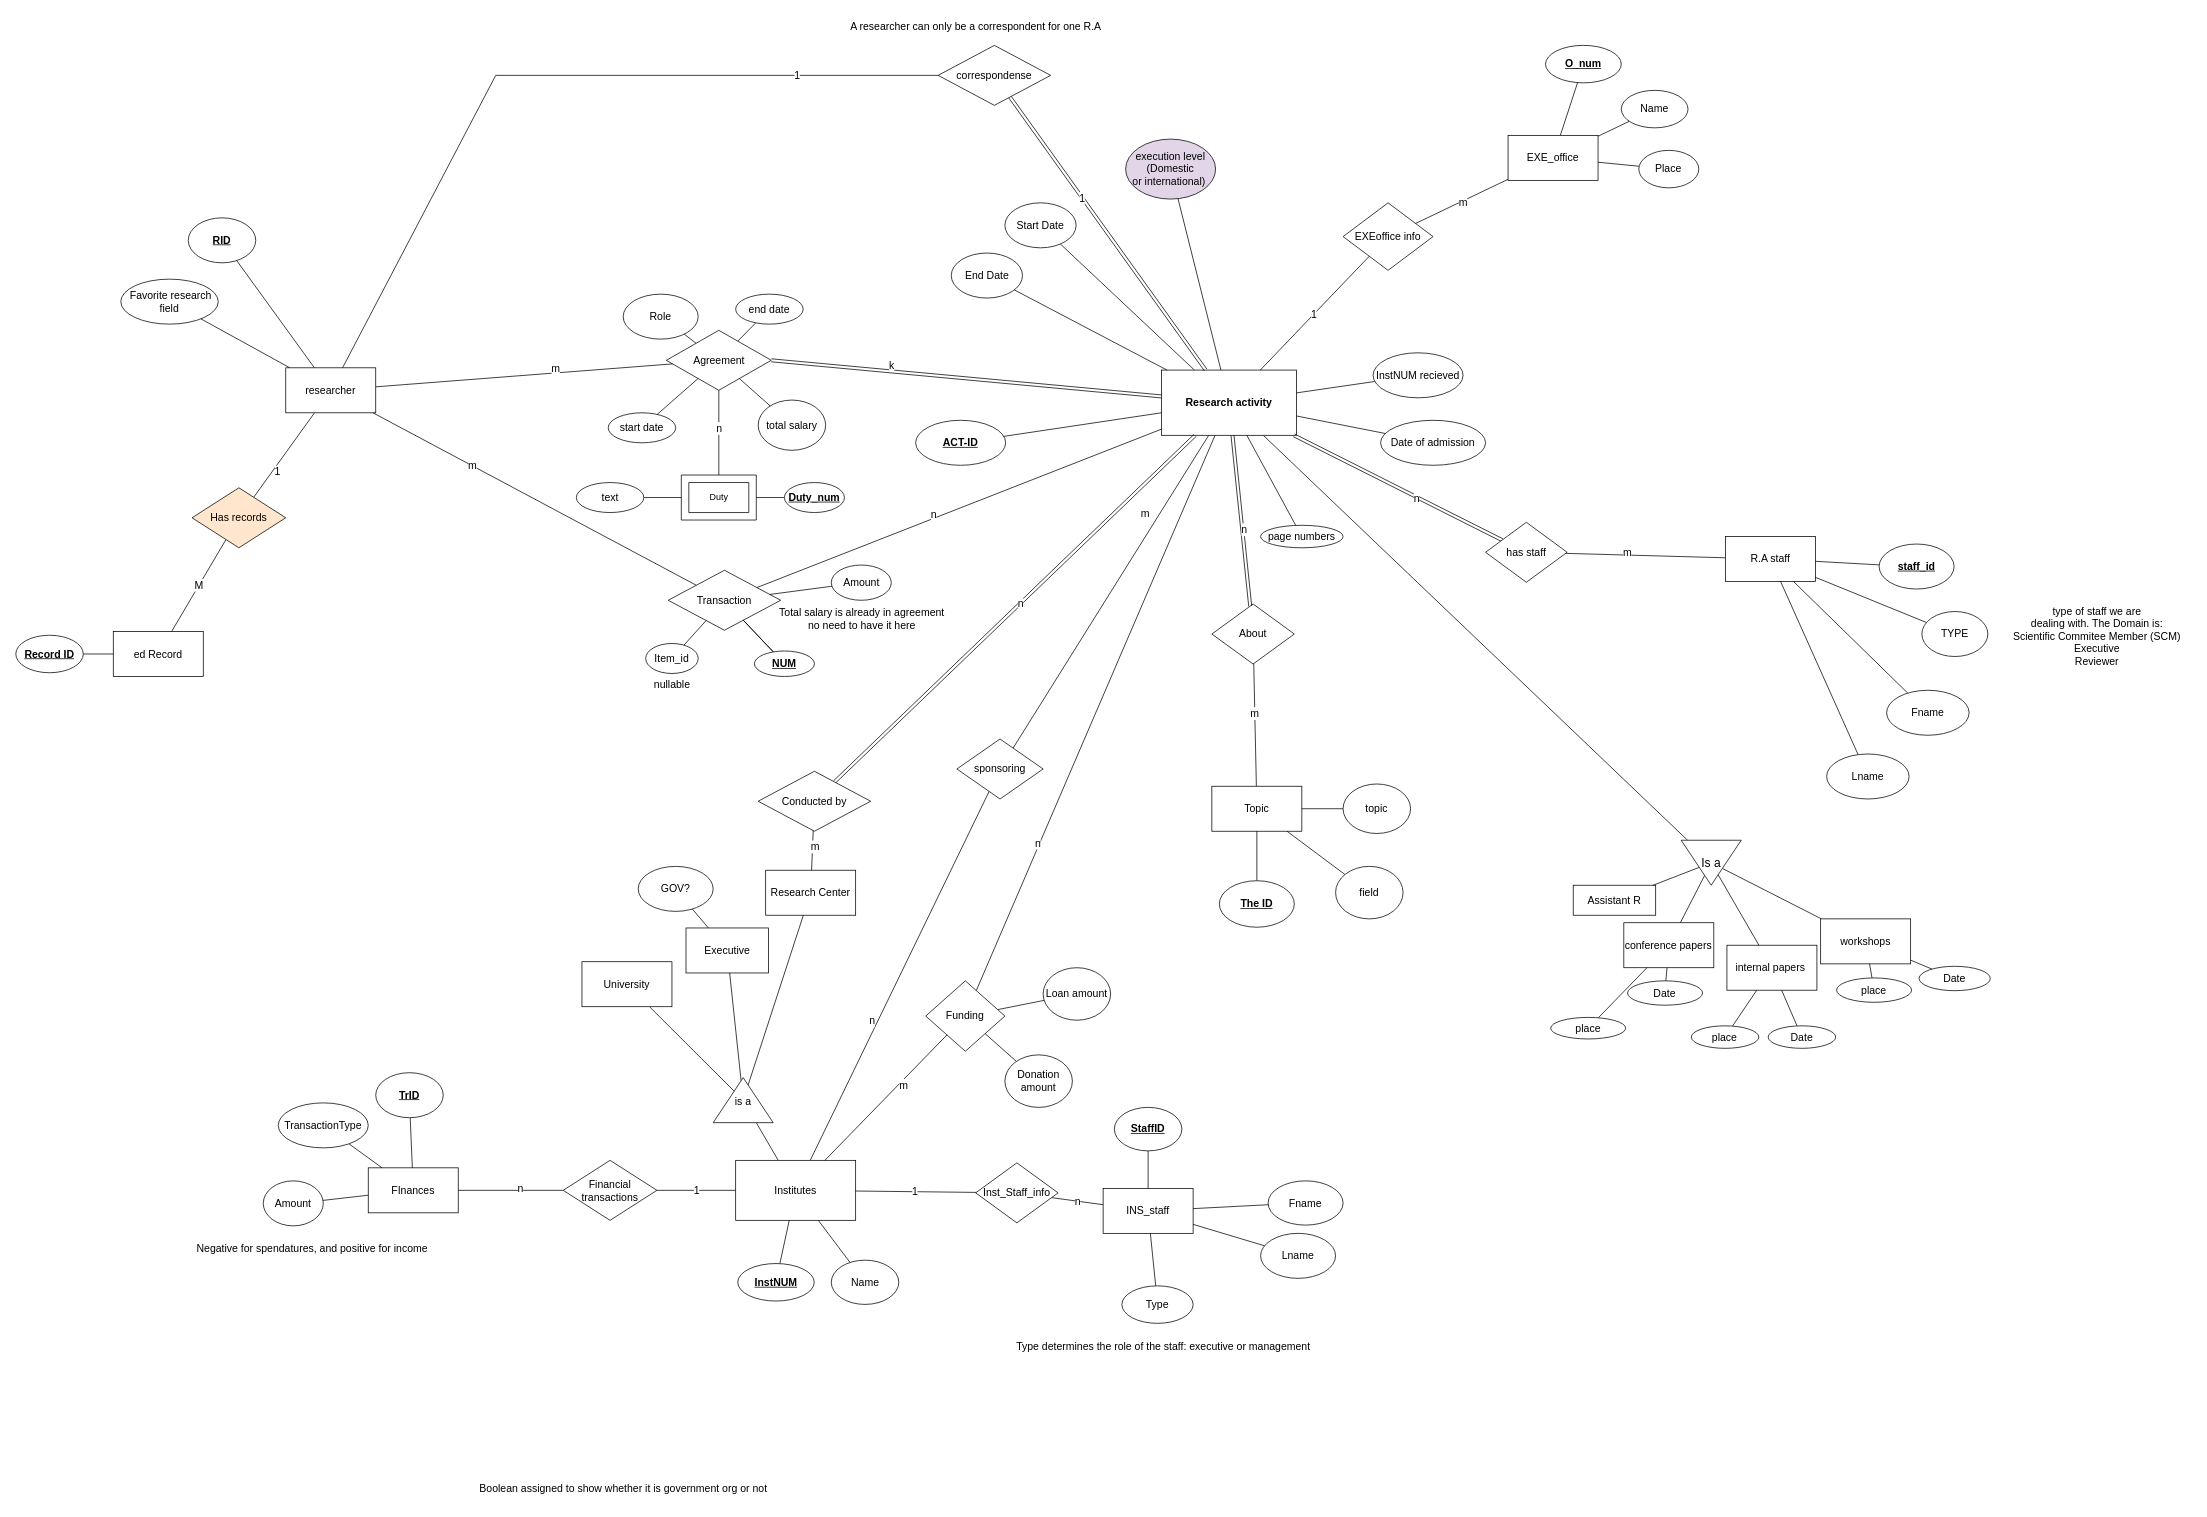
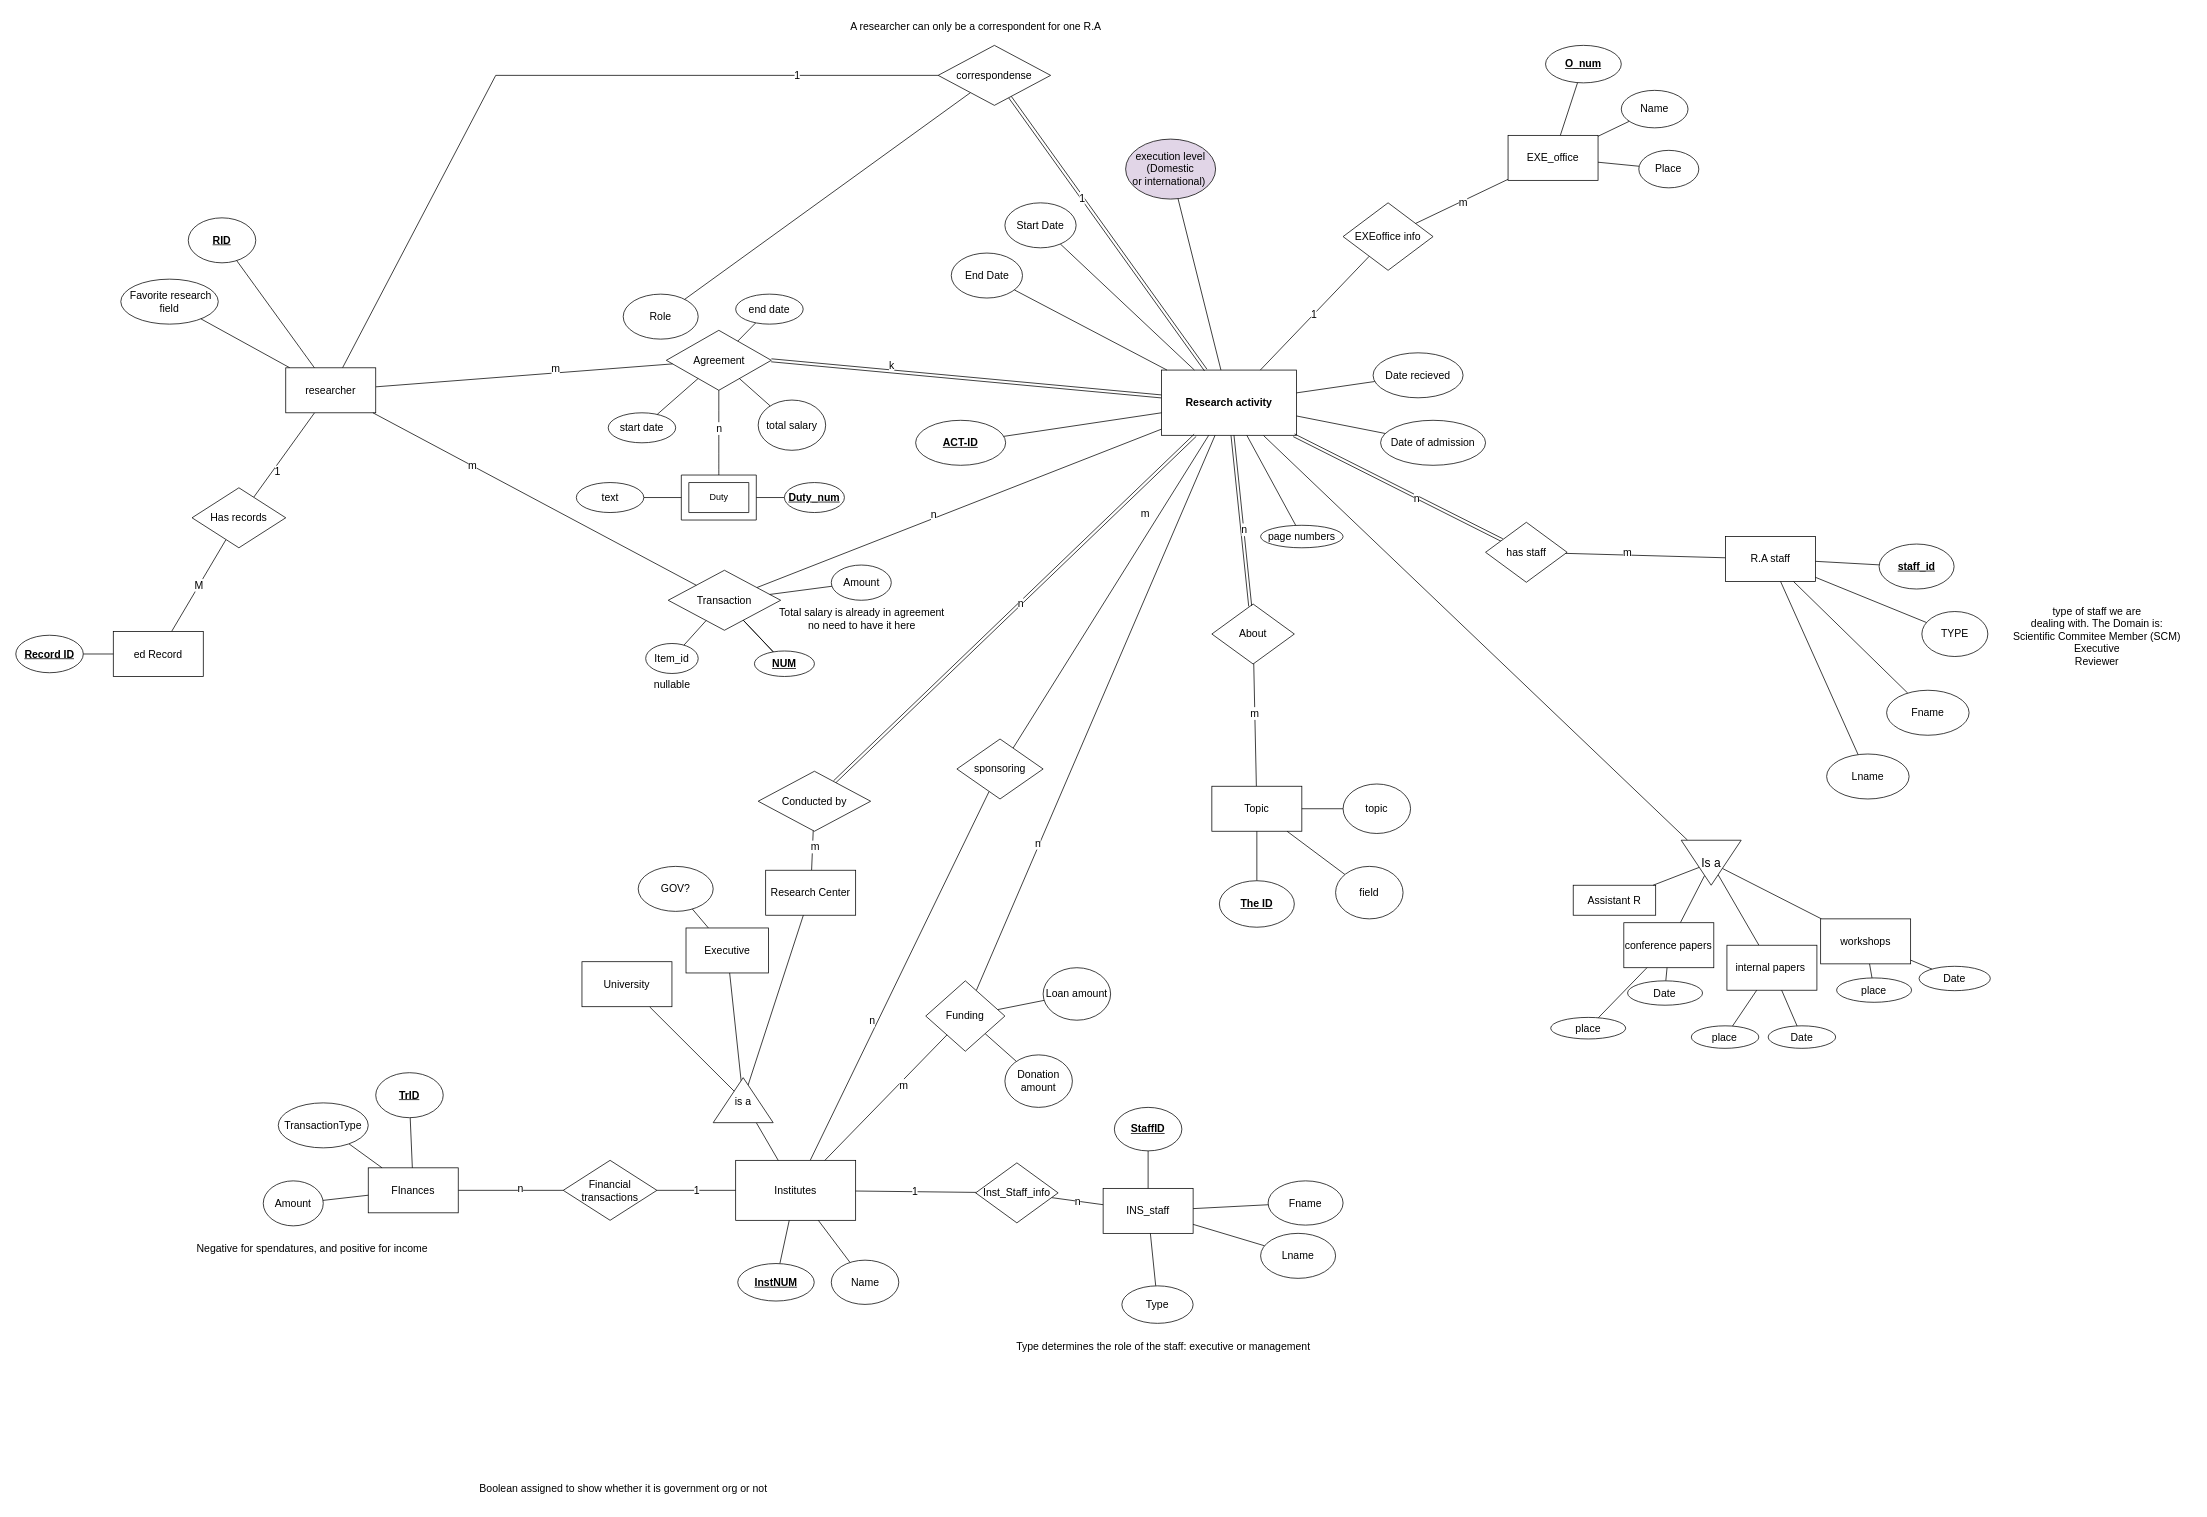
edge "Role" -- "Agreement": now "Role" -- "correspondense"
node "InstNUM recieved": label "InstNUM recieved" -> "Date recieved"
node "Has records": fillcolor #ffe6cc -> #ffffff
